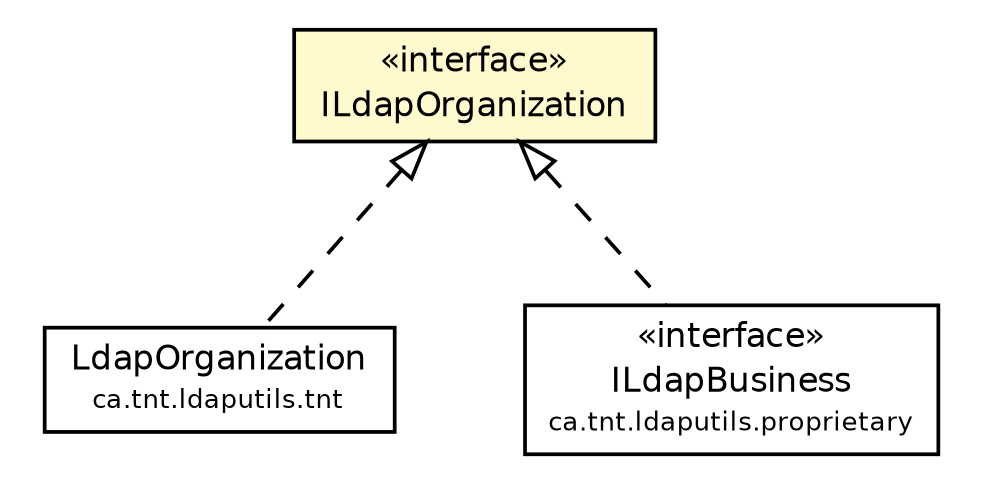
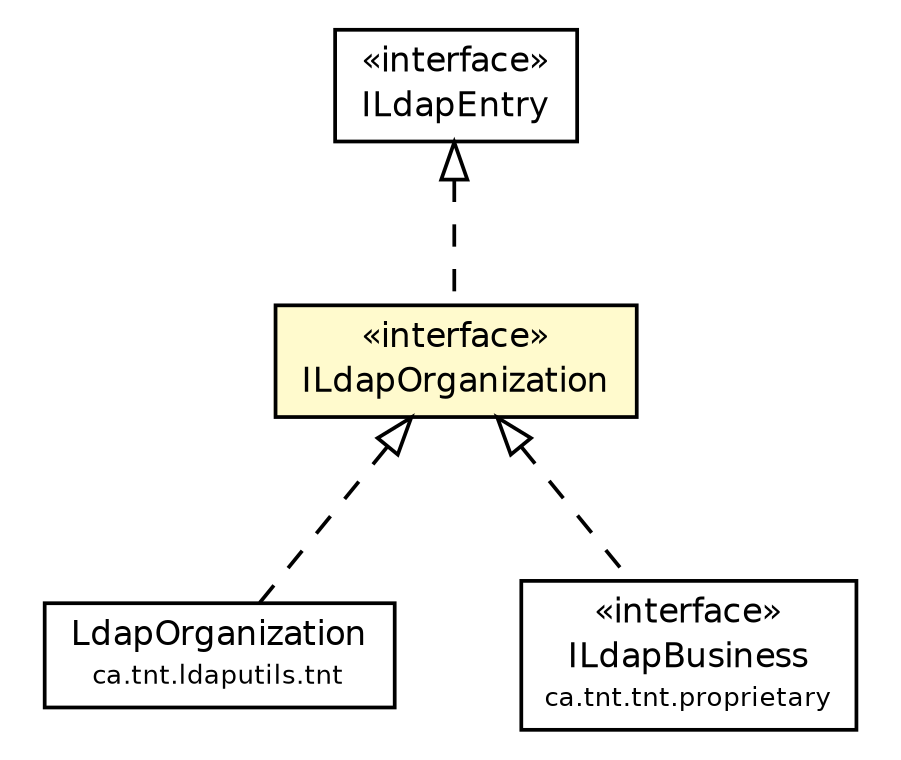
node "ILdapEntry": added
node "ILdapBusiness": text "ca.tnt.ldaputils.proprietary" -> "ca.tnt.tnt.proprietary"
